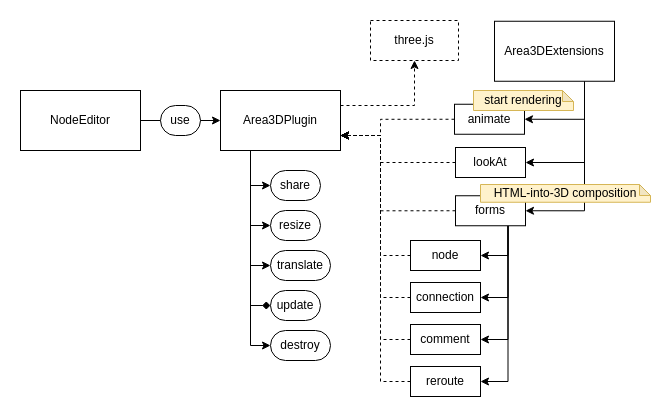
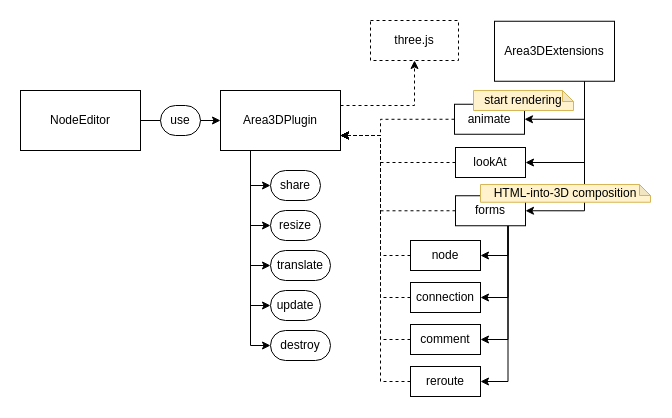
edge "Area3DPlugin" -> "update": arrowhead diamond -> classic
